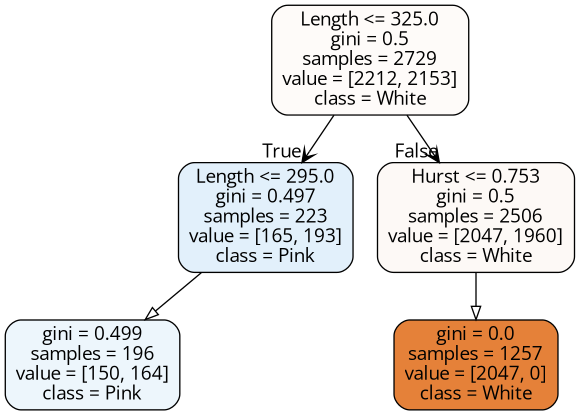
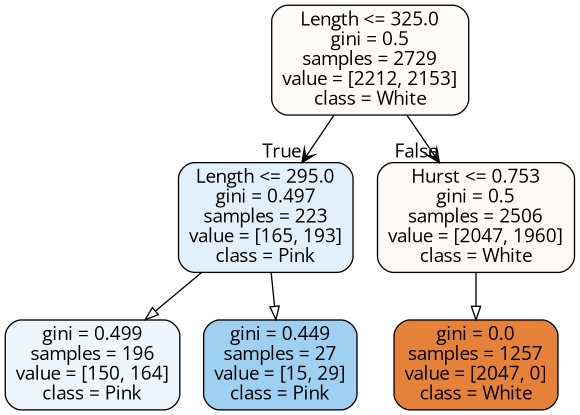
node "gini = 0.449 samples = 27 value = [15, 29] class = Pink": added
